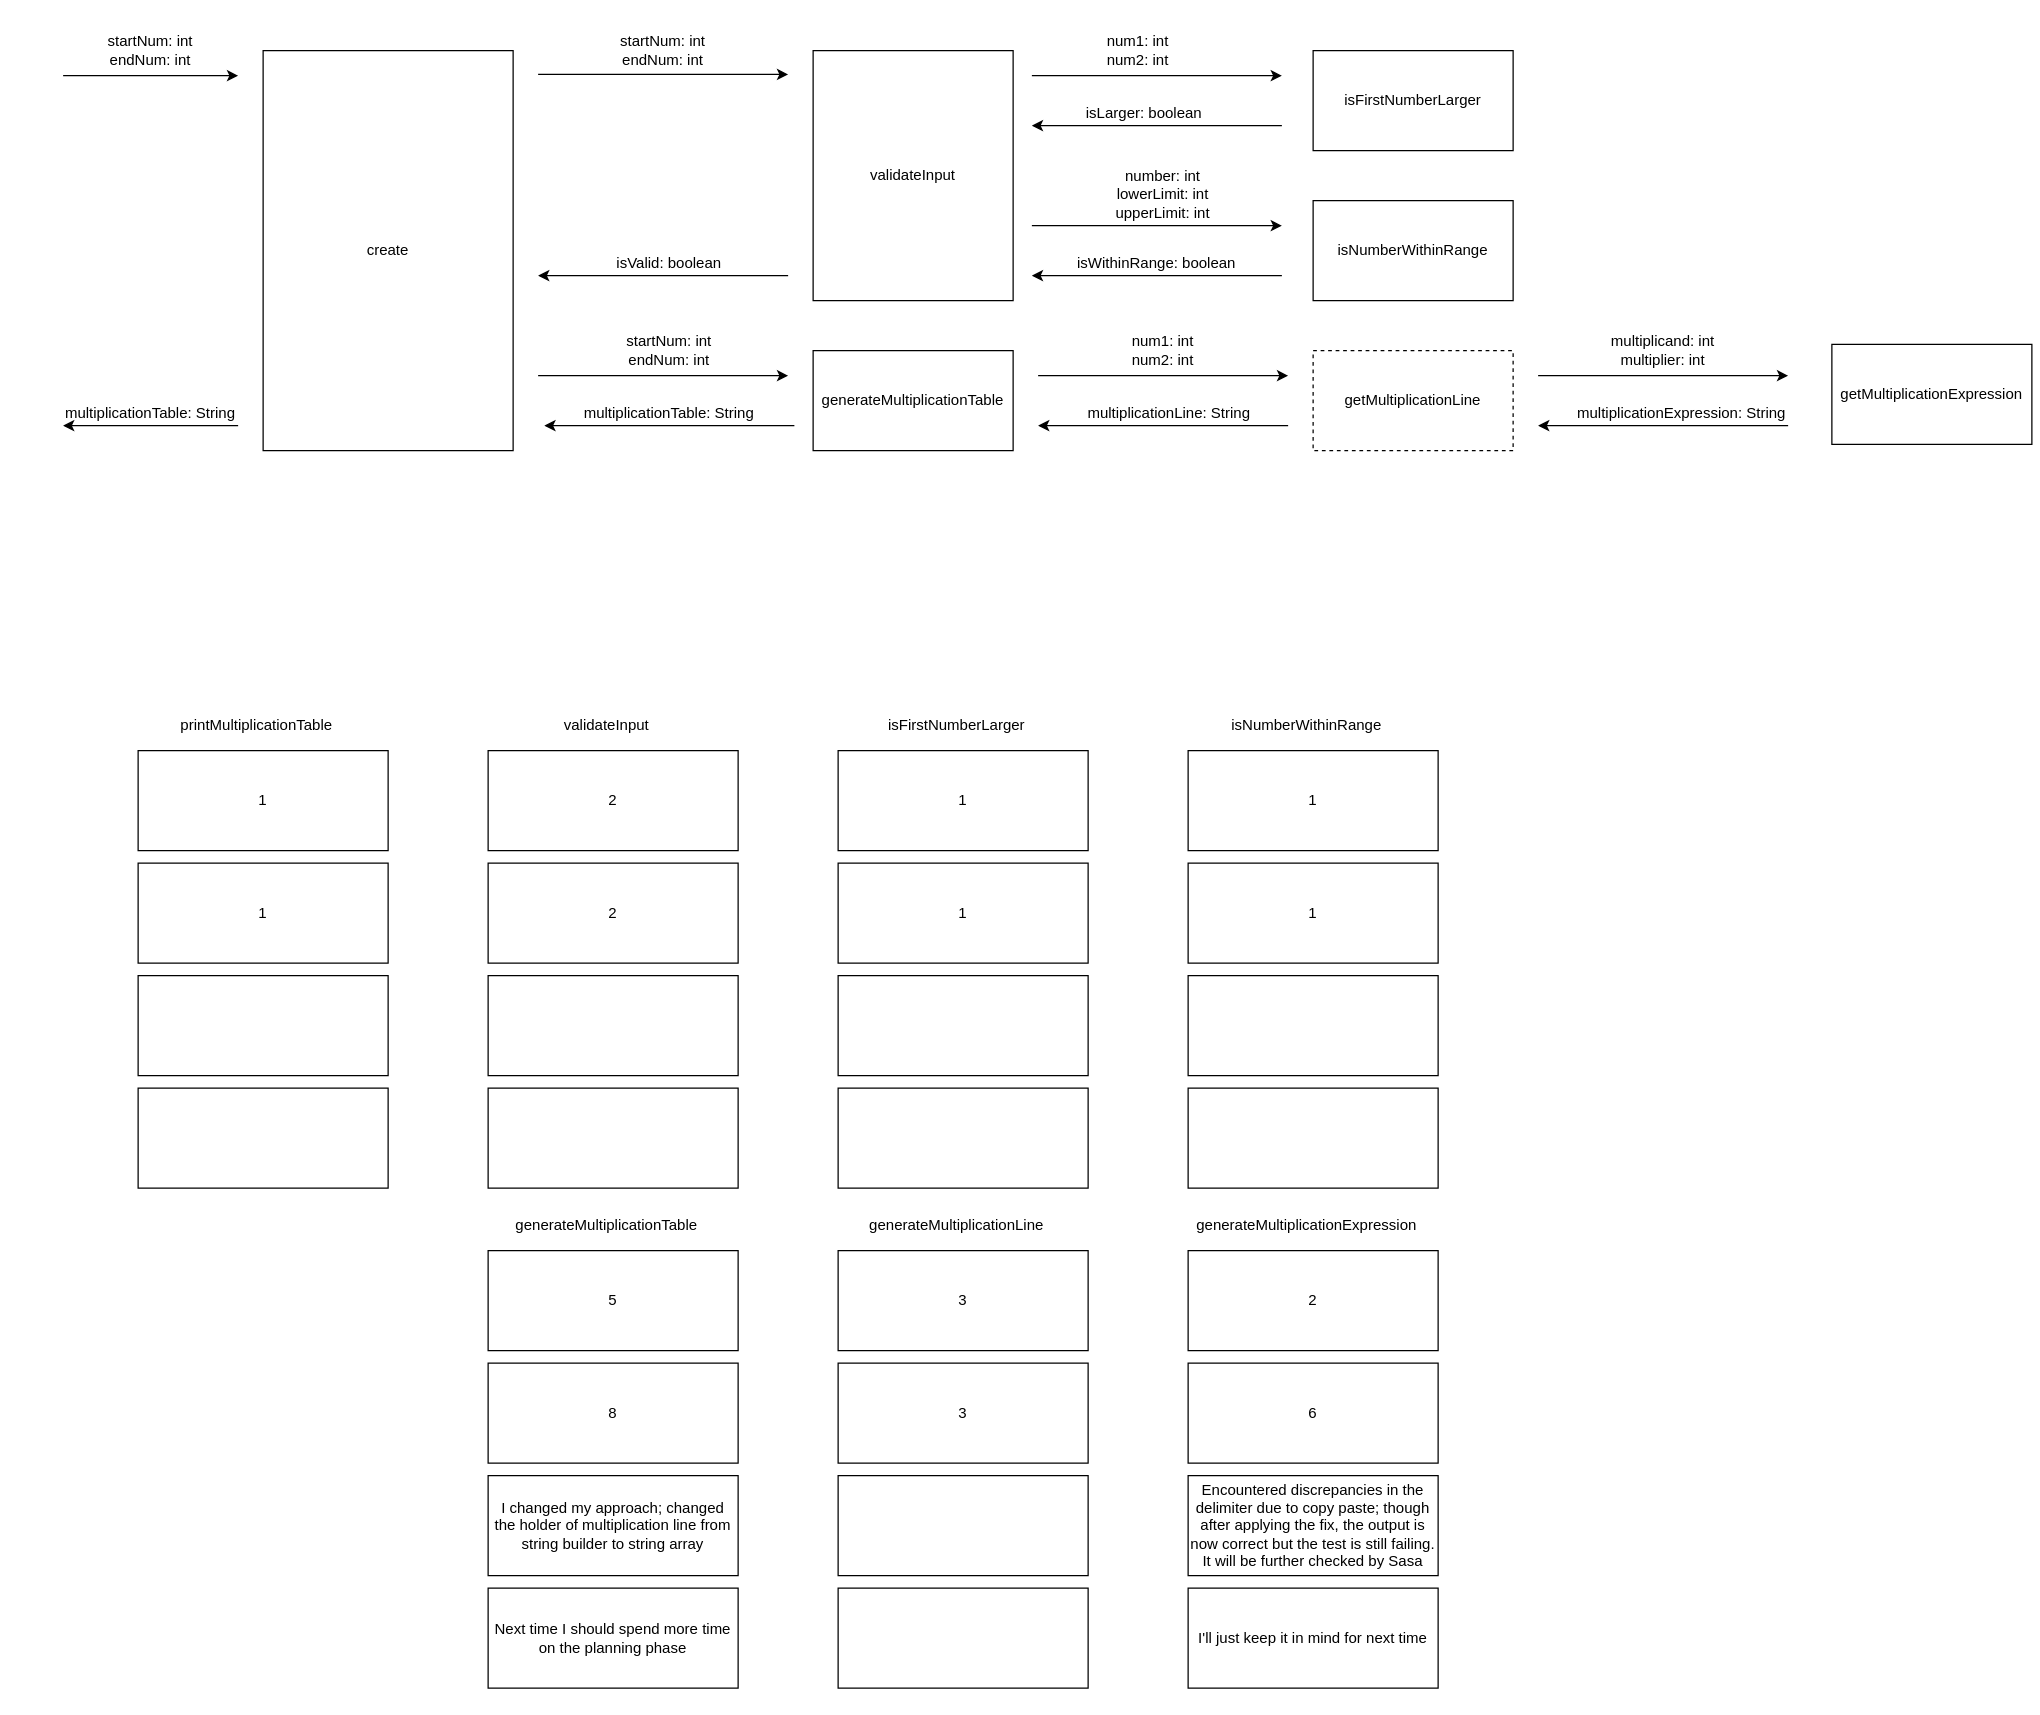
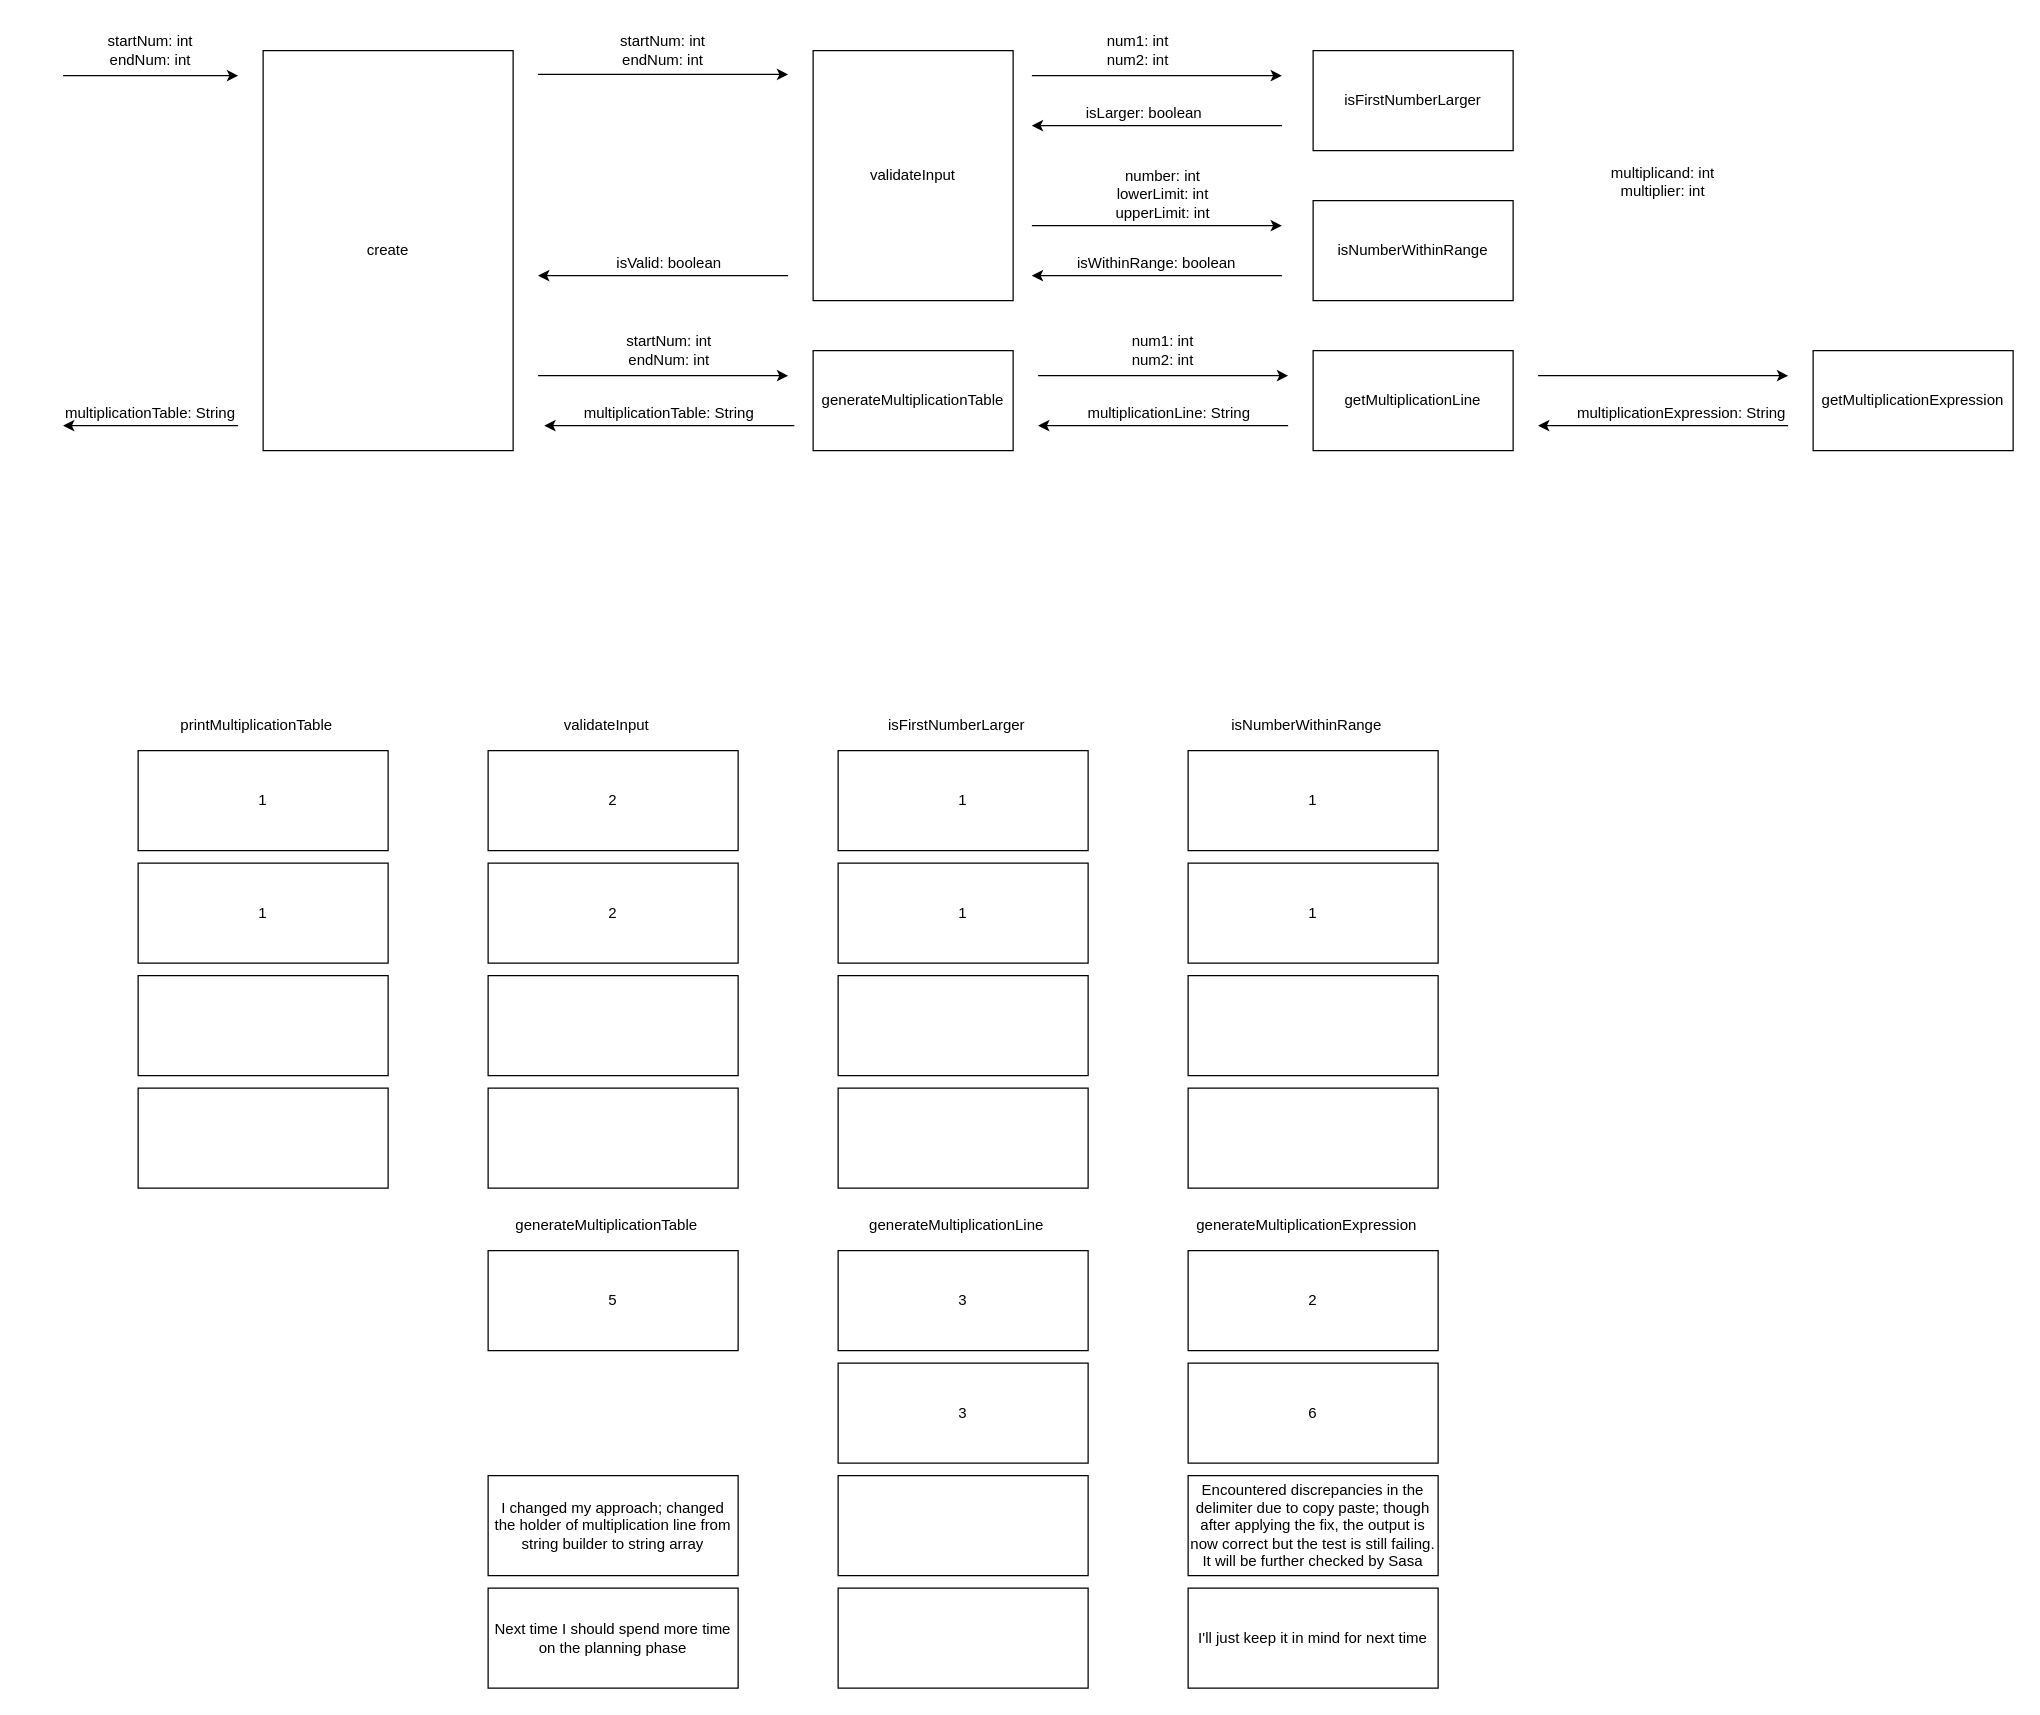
node "multiplicand: int multiplier: int": moved (1663, 351) -> (1663, 182)
node "getMultiplicationExpression": moved (1932, 394) -> (1913, 401)
node "getMultiplicationLine": style dashed -> solid
node "8": removed
